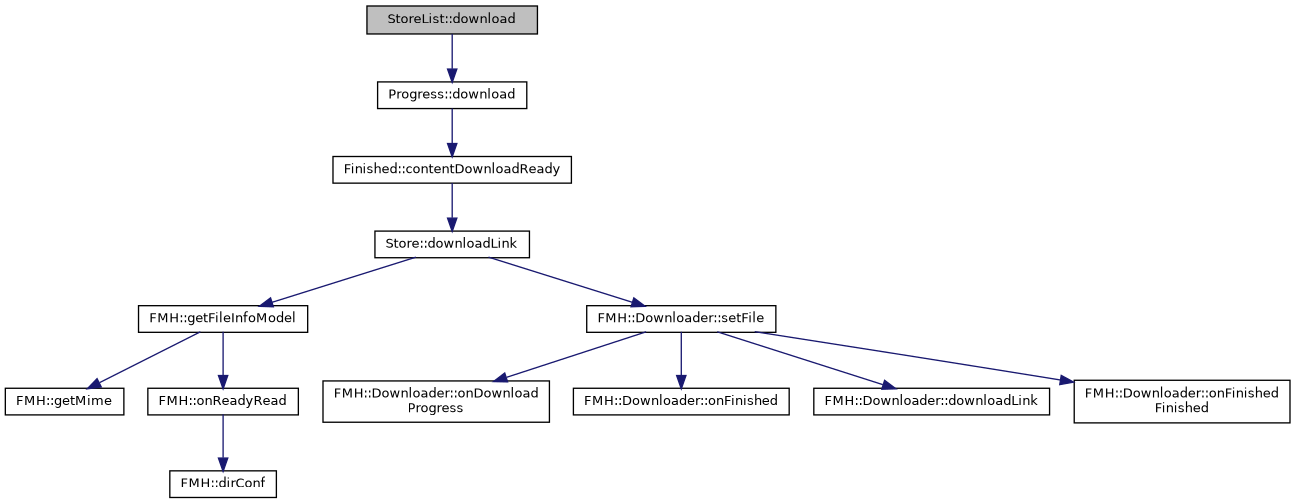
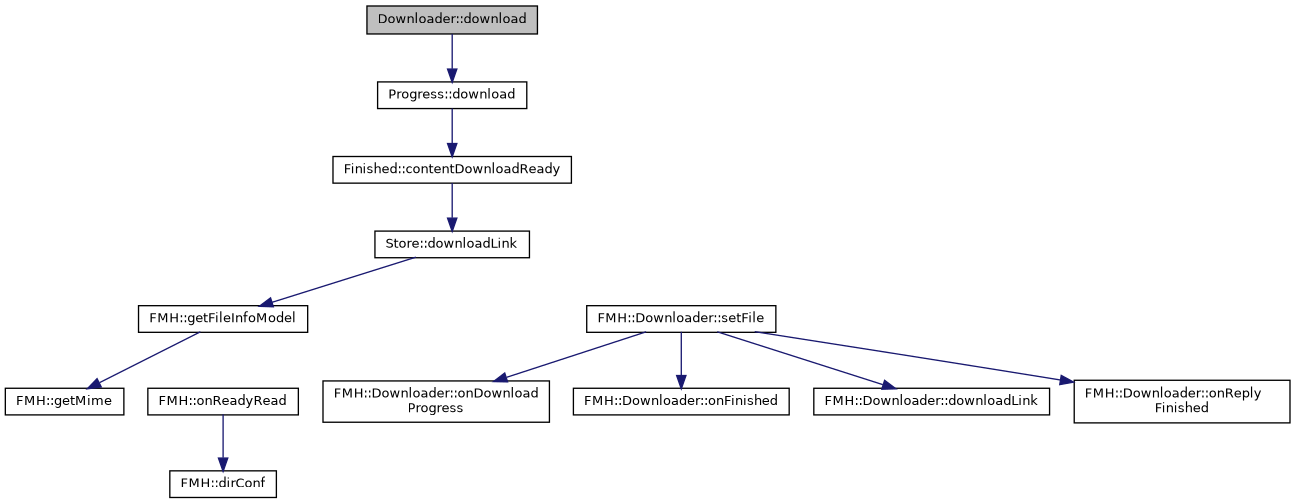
node "StoreList::download": label "StoreList::download" -> "Downloader::download"
edge "Store::downloadLink" -> "FMH::Downloader::setFile": removed
edge "FMH::getFileInfoModel" -> "FMH::onReadyRead": removed
node "FMH::Downloader::onFinished Finished": label "FMH::Downloader::onFinished Finished" -> "FMH::Downloader::onReply Finished"
